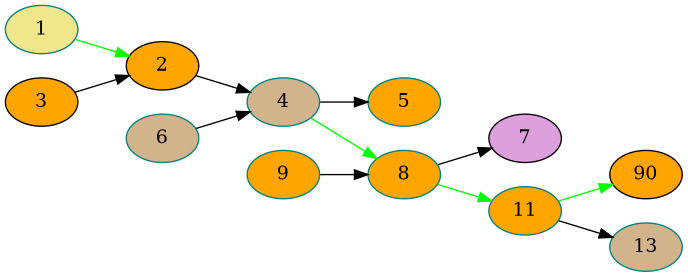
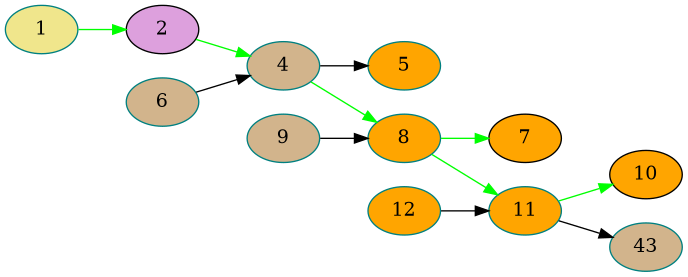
node "2": fillcolor orange -> plum
edge "2" -> "4": color black -> green
node "3": removed
node "7": fillcolor plum -> orange
edge "8" -> "7": color black -> green
node "9": fillcolor orange -> tan
node "90": label "90" -> "10"
node "12": added
node "13": label "13" -> "43"
